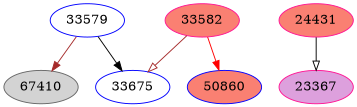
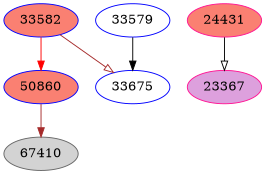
node "33582": color deeppink -> blue
edge "33579" -> "67410": now "50860" -> "67410"
